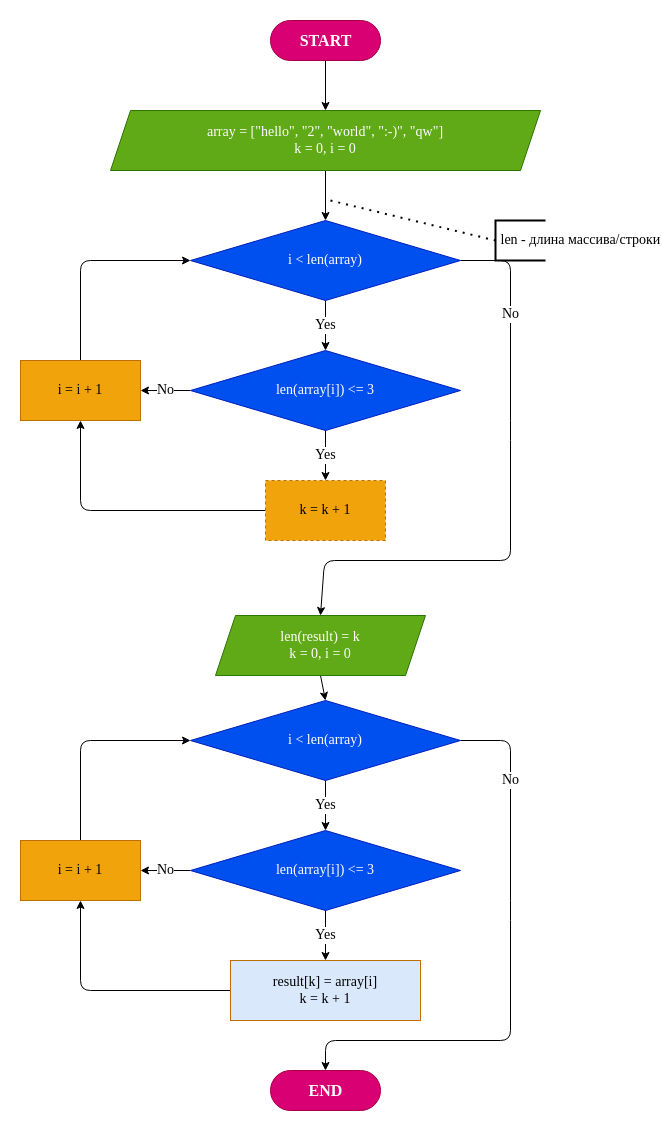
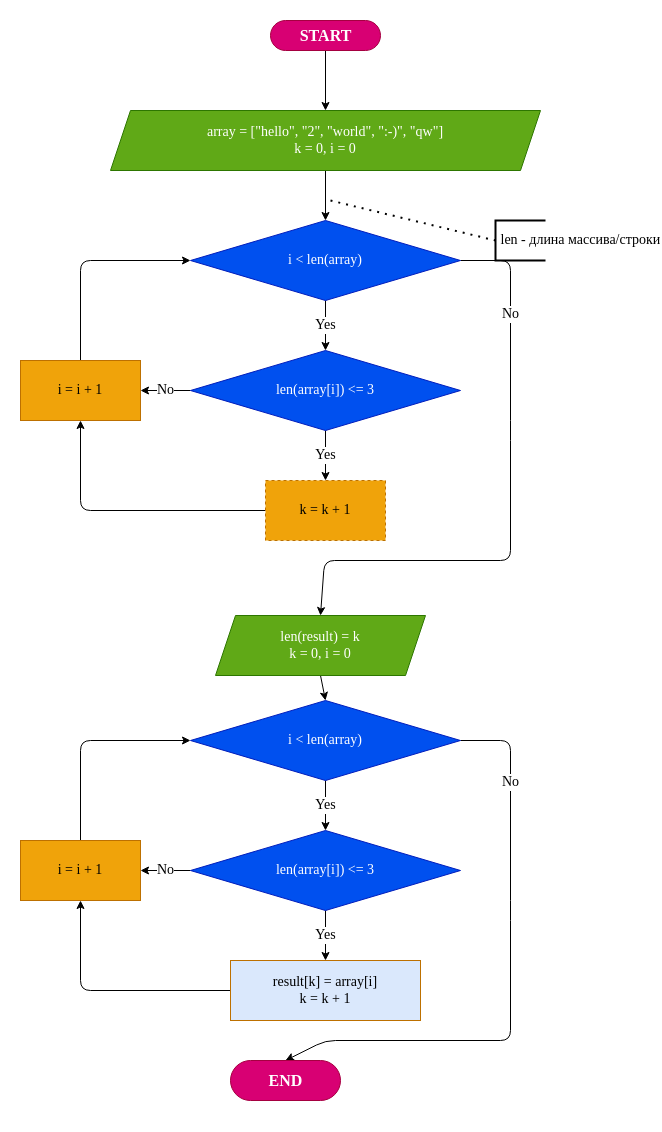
node "START": size 110x40 -> 110x30
node "END": moved (326, 1091) -> (286, 1081)
